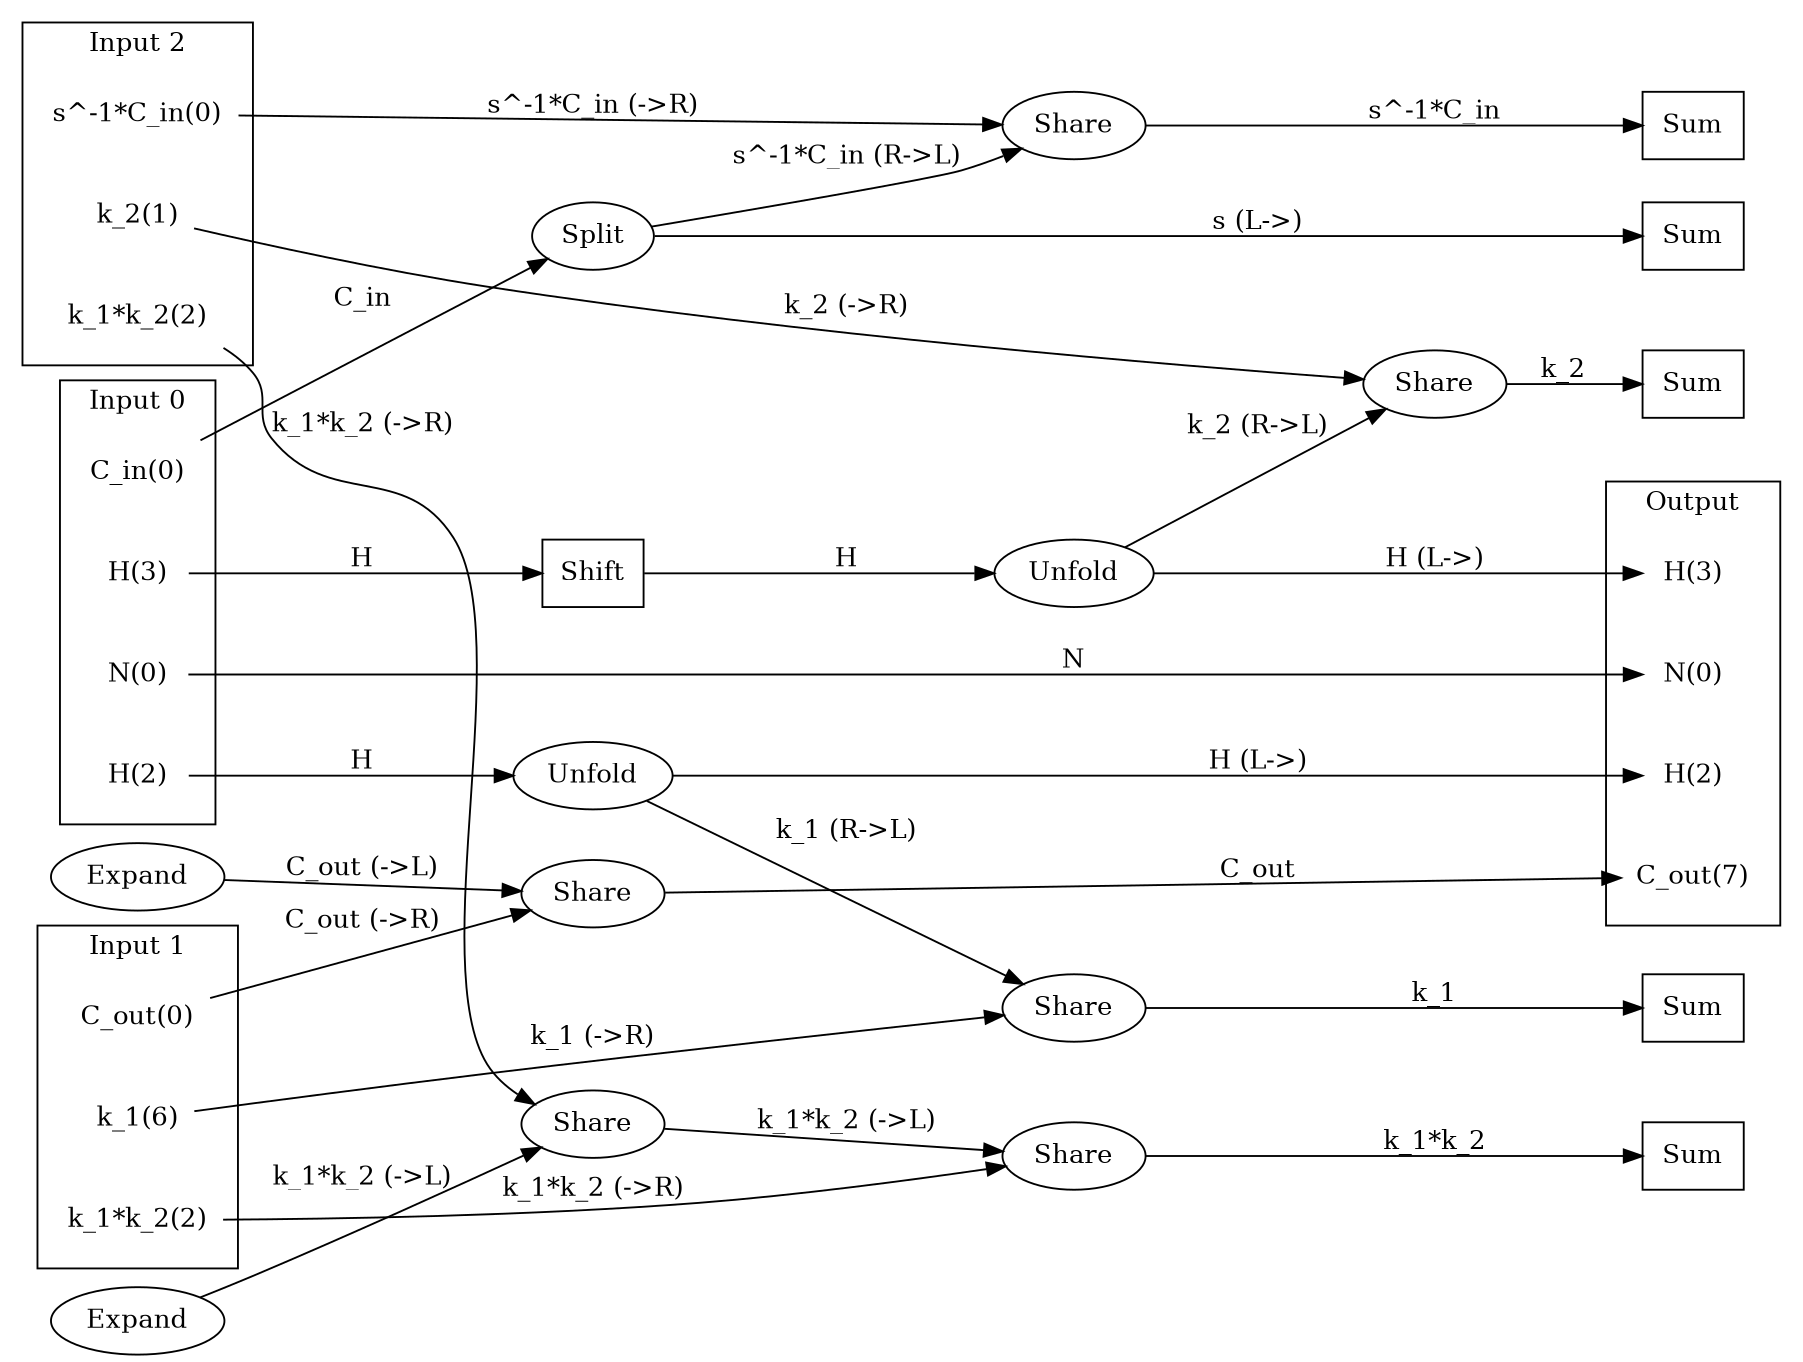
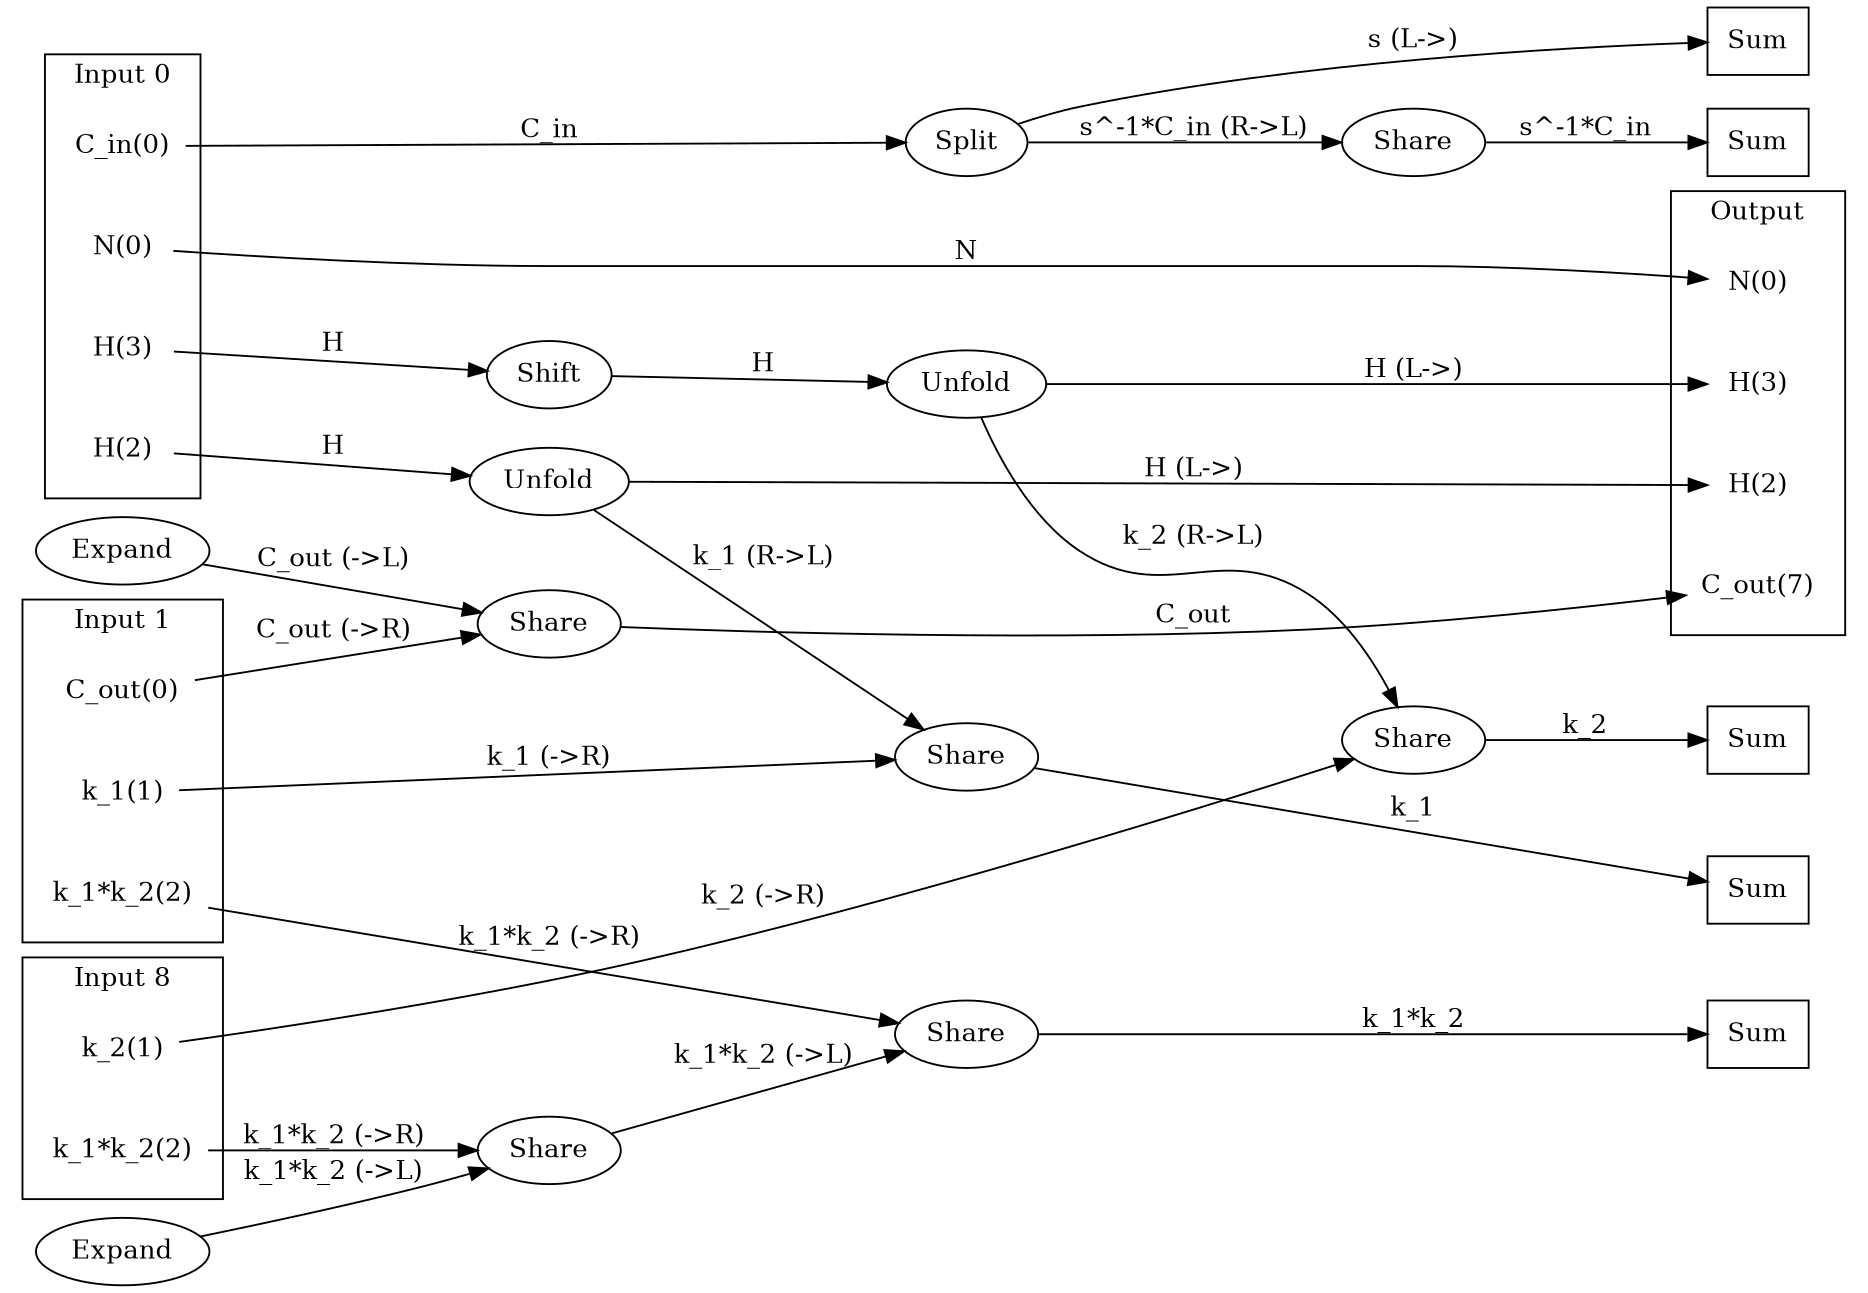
cluster "Input 2": label "Input 2" -> "Input 8"
node "s^-1*C_in(0)": removed
node "Shift": shape box -> ellipse
node "k_1(6)": label "k_1(6)" -> "k_1(1)"
